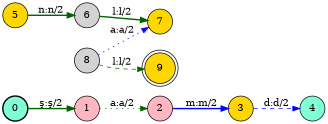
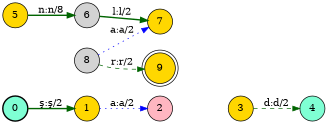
edge "5" -> "6": label "n:n/2" -> "n:n/8"
edge "8" -> "9": label "l:l/2" -> "r:r/2"
node "1": fillcolor lightpink -> gold
edge "1" -> "2": color darkgreen -> blue
edge "2" -> "3": removed, label "m:m/2"
edge "3" -> "4": color blue -> darkgreen
